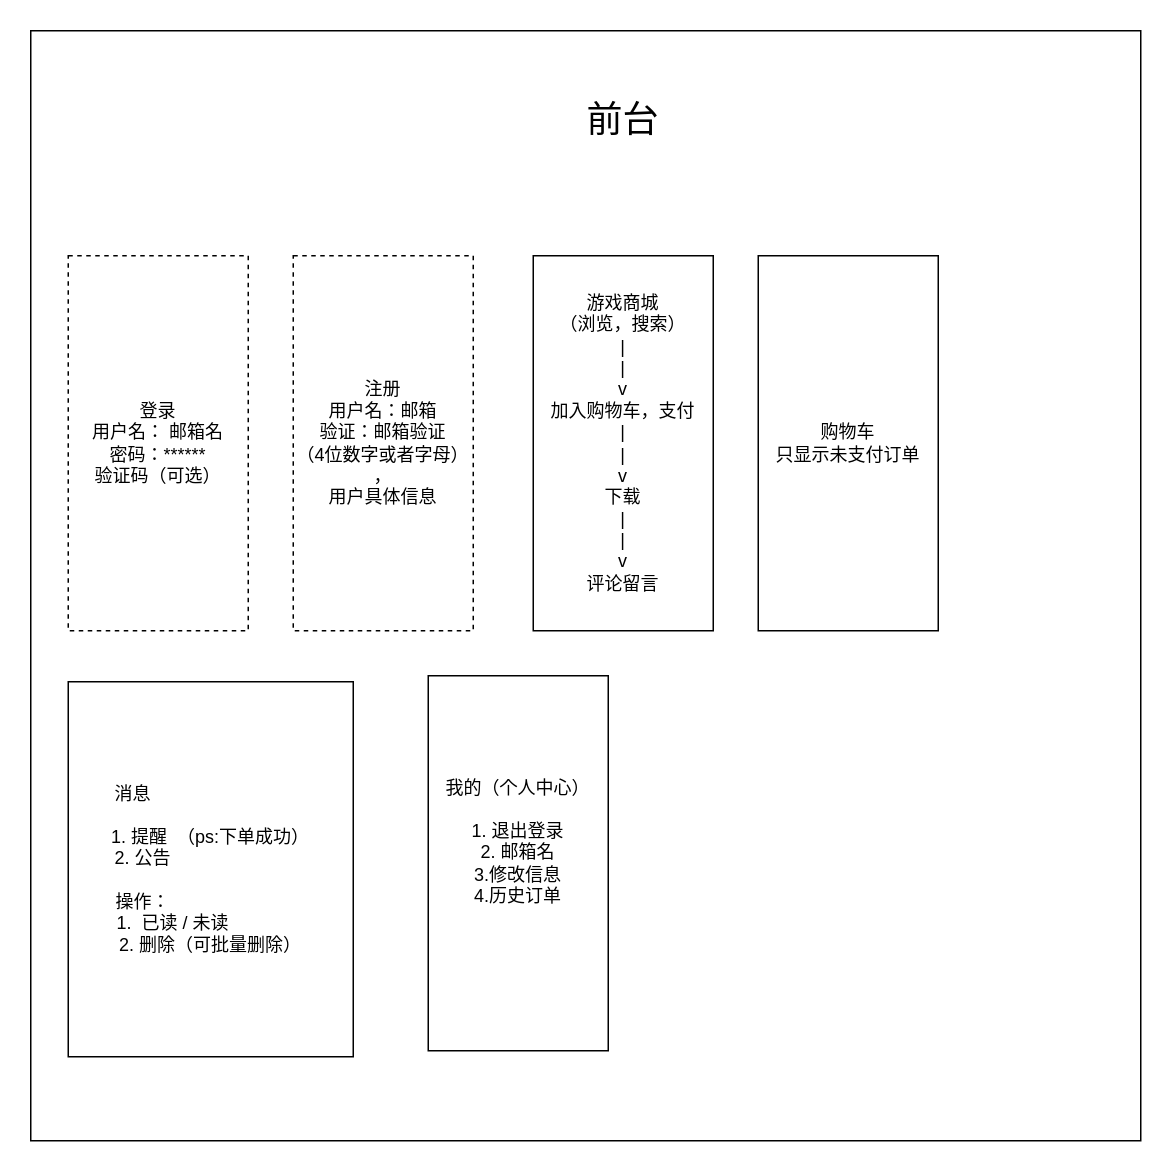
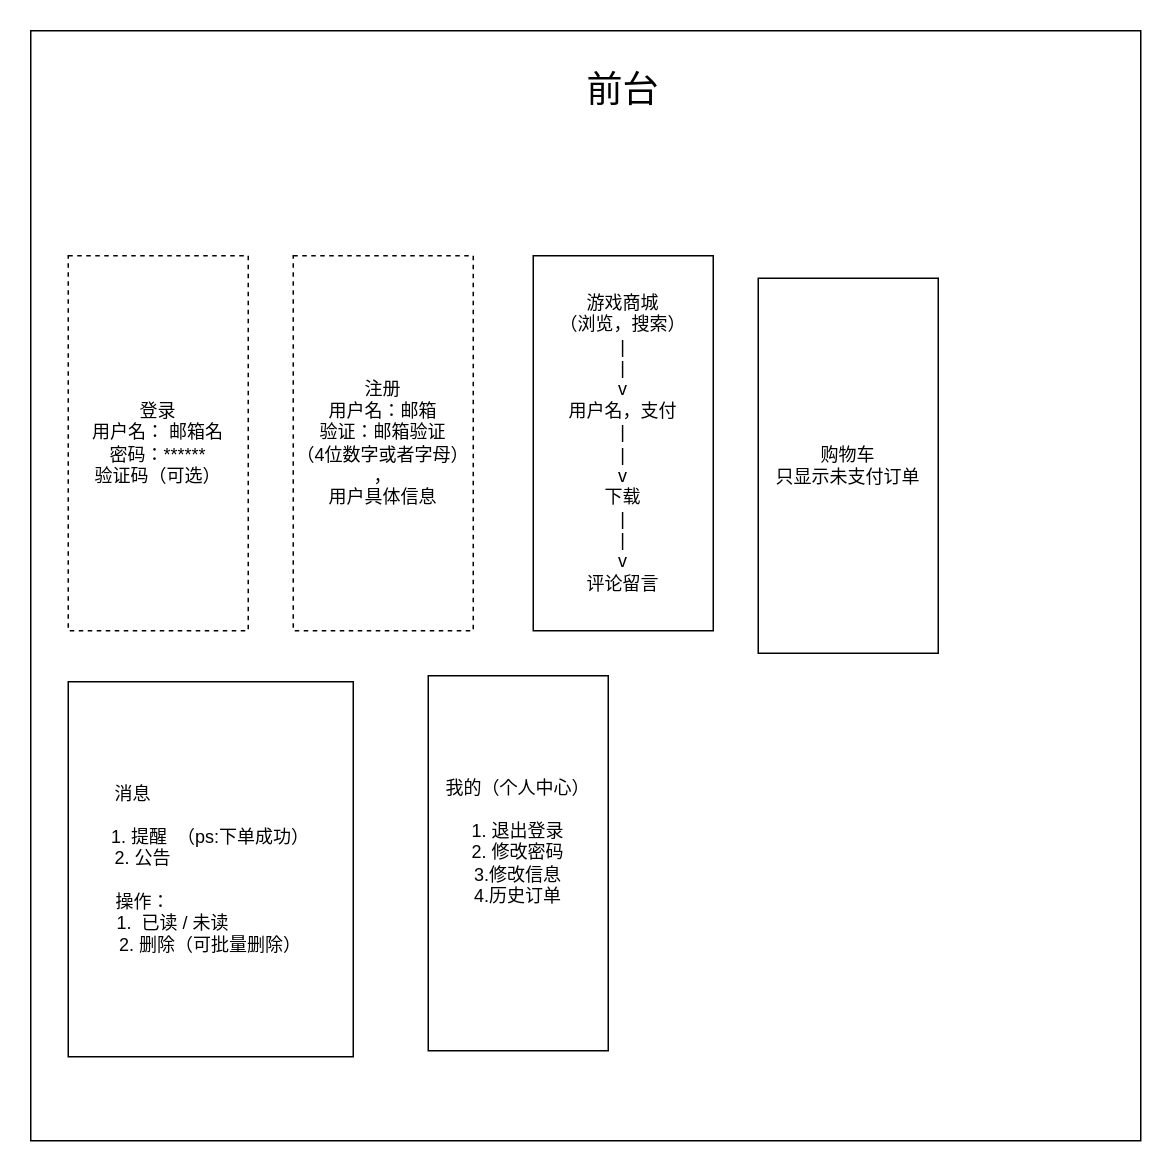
node "前台": moved (623, 121) -> (623, 91)
node "游戏商城 （浏览，搜索） | | v 加入购物车，支付 | | v 下载 | | v 评论留言": label "游戏商城 （浏览，搜索） | | v 加入购物车，支付 | | v 下载 | | v 评论留言" -> "游戏商城 （浏览，搜索） | | v 用户名，支付 | | v 下载 | | v 评论留言"
node "购物车 只显示未支付订单": moved (848, 443) -> (848, 466)
node "我的（个人中心） 1. 退出登录 2. 邮箱名 3.修改信息 4.历史订单": label "我的（个人中心） 1. 退出登录 2. 邮箱名 3.修改信息 4.历史订单" -> "我的（个人中心） 1. 退出登录 2. 修改密码 3.修改信息 4.历史订单"
